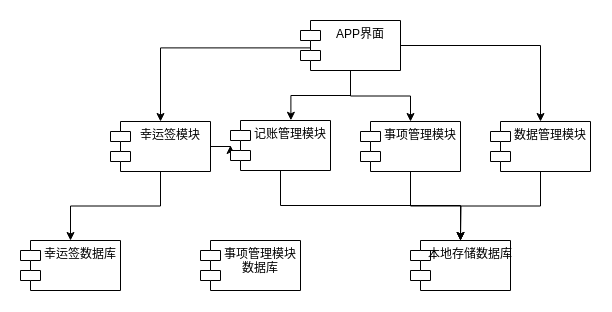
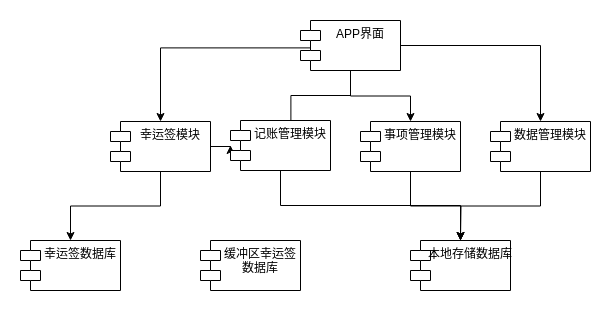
edge "APP界面" -> "记账管理模块": arrowhead classic -> none
node "事项管理模块 数据库": label "事项管理模块 数据库" -> "缓冲区幸运签 数据库"
